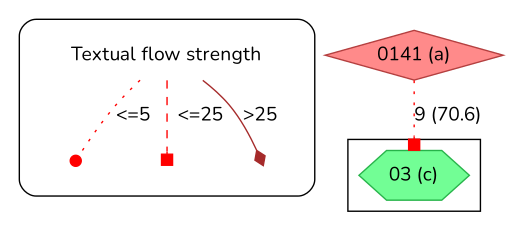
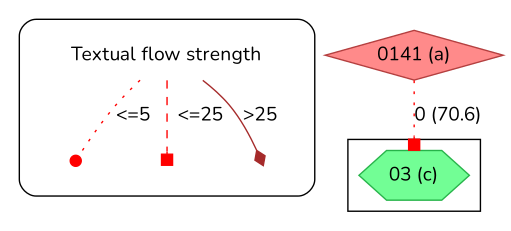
edge "0141 (a)" -> "03 (c)": label "9 (70.6)" -> "0 (70.6)"
